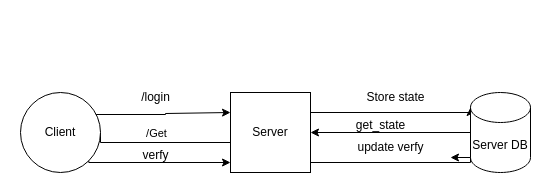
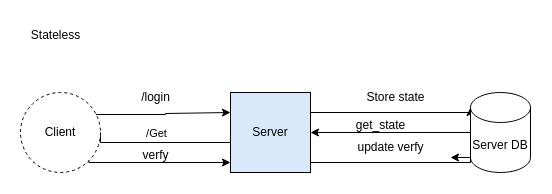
node "Stateless": added
node "Client": style solid -> dashed
node "Server": fillcolor #ffffff -> #dae8fc
